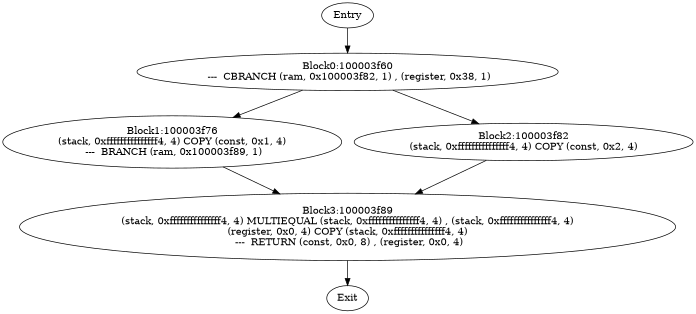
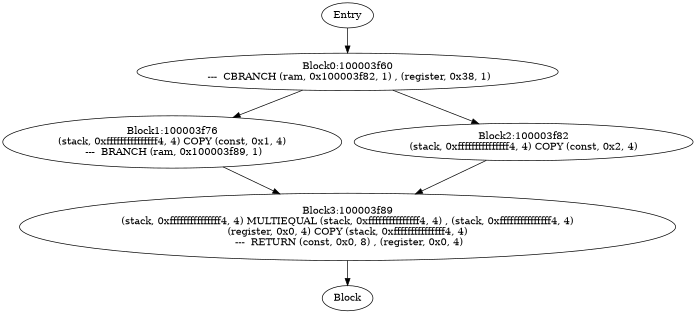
node "Exit": label "Exit" -> "Block"
